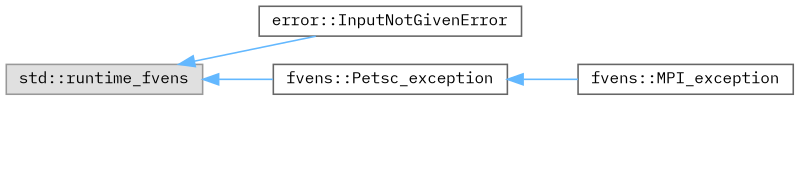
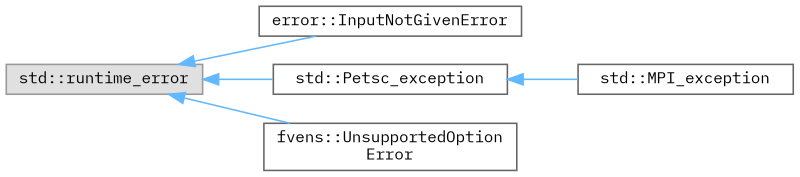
node "std::runtime_fvens": label "std::runtime_fvens" -> "std::runtime_error"
node "fvens::Petsc_exception": label "fvens::Petsc_exception" -> "std::Petsc_exception"
node "fvens::MPI_exception": label "fvens::MPI_exception" -> "std::MPI_exception"
node "fvens::UnsupportedOption Error": added
